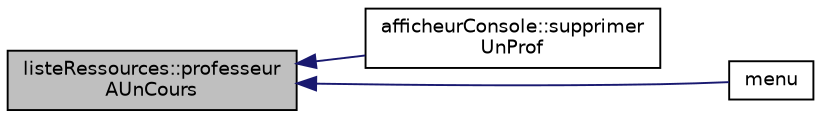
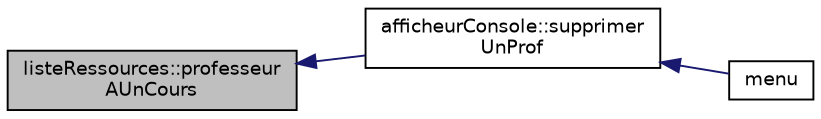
edge "menu" -> "listeRessources::professeur AUnCours": now "menu" -> "afficheurConsole::supprimer UnProf"
